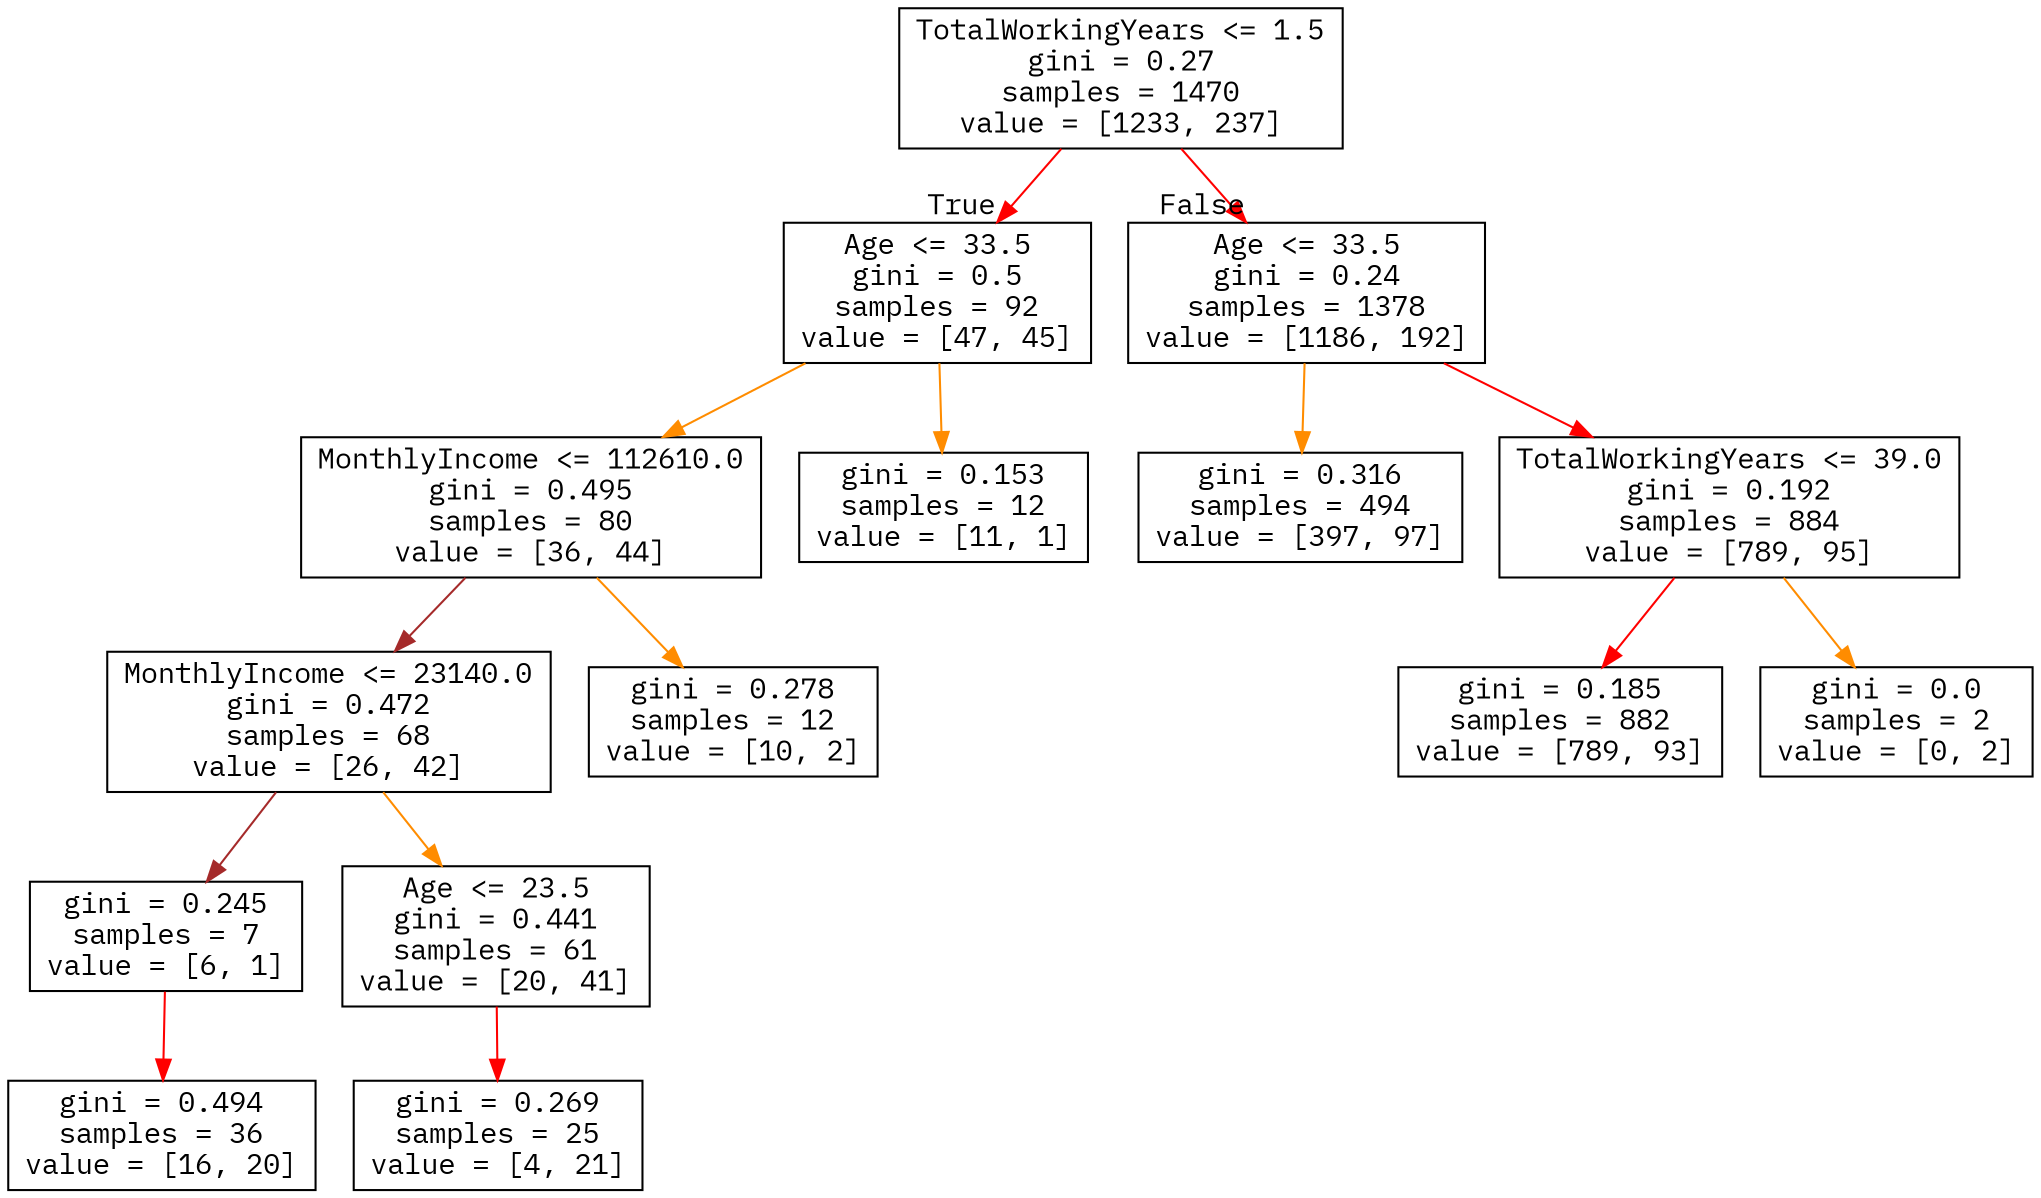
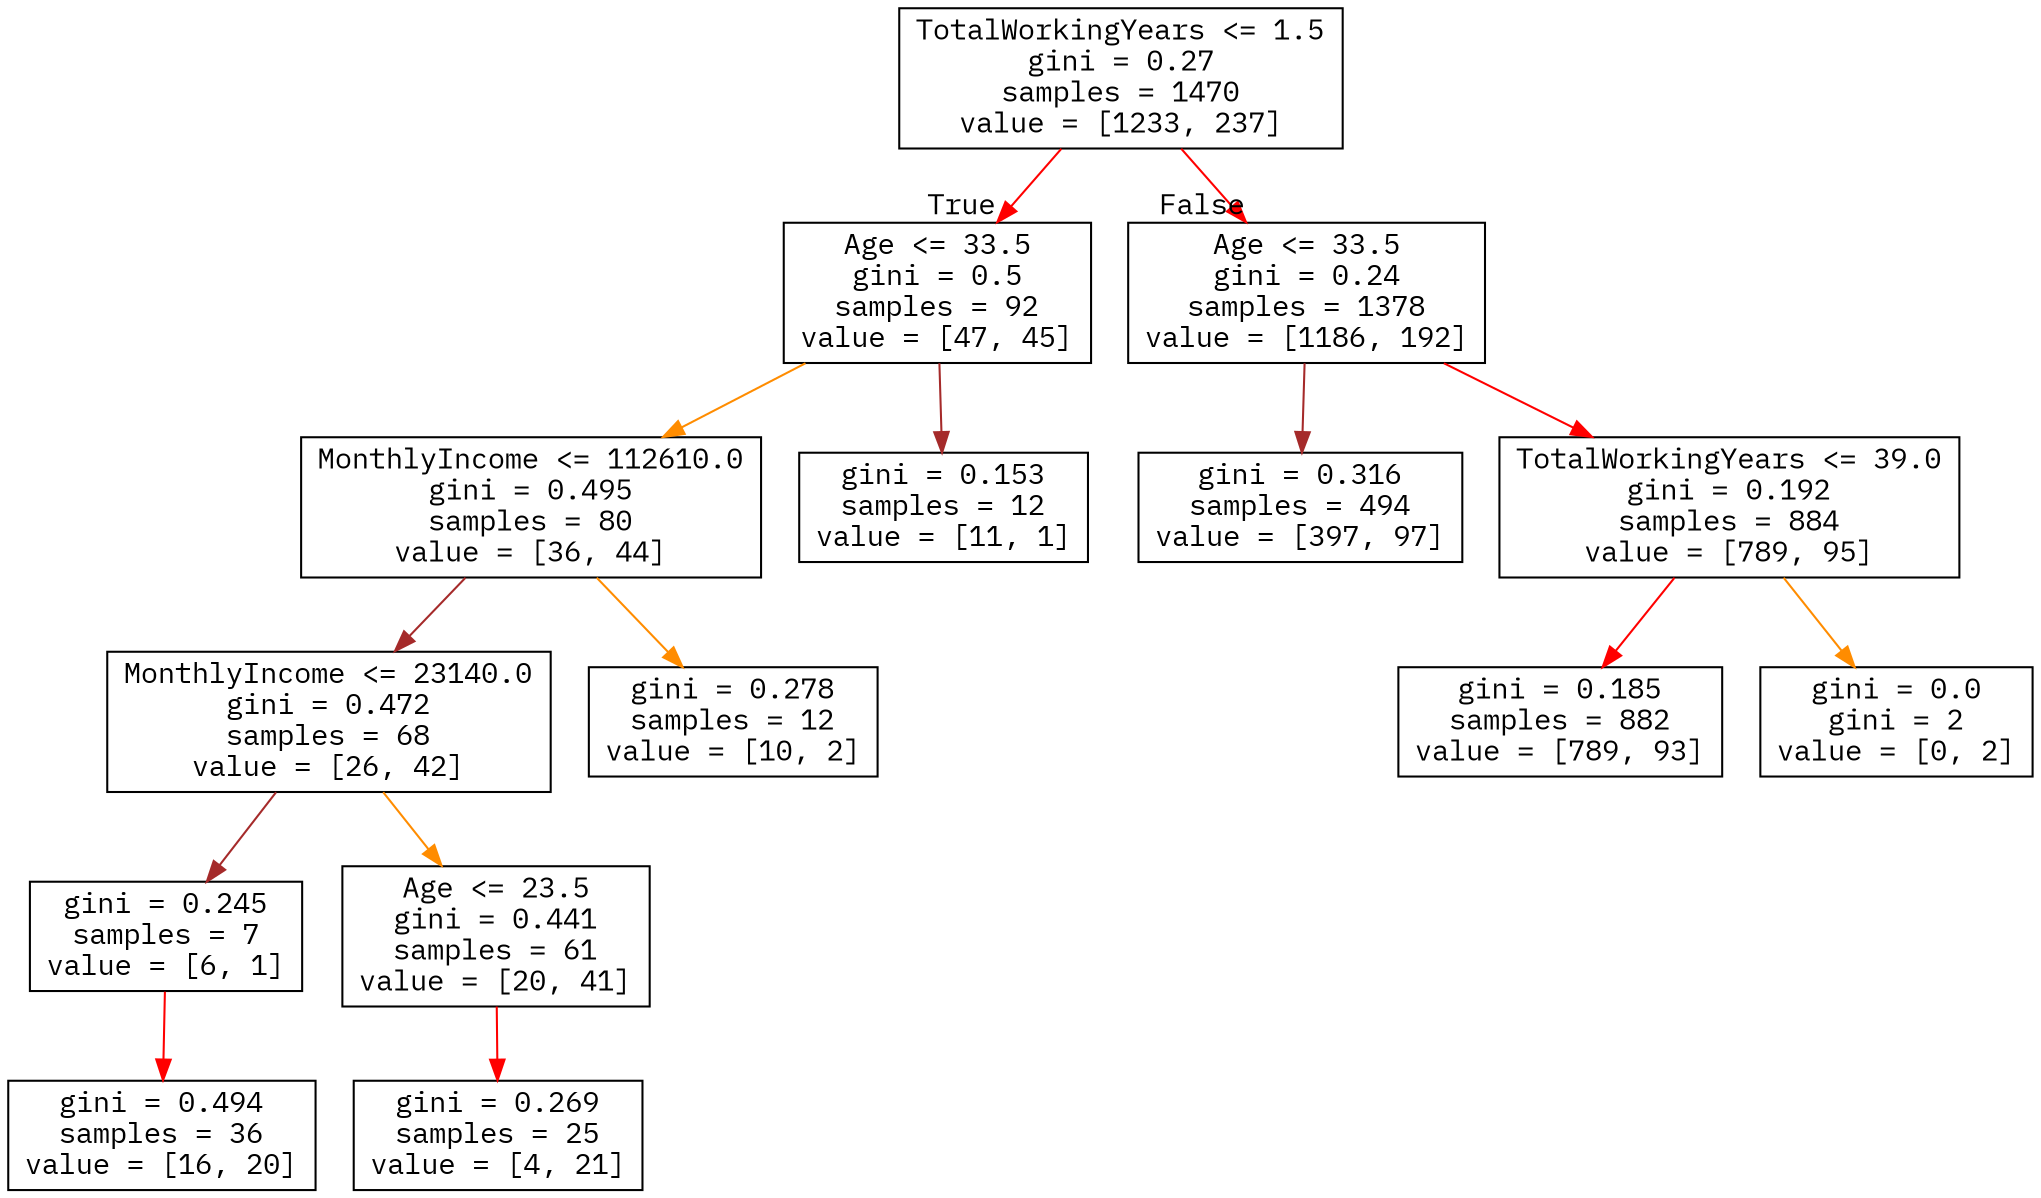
edge "Age <= 33.5 gini = 0.5 samples = 92 value = [47, 45]" -> "gini = 0.153 samples = 12 value = [11, 1]": color darkorange -> brown
edge "Age <= 33.5 gini = 0.24 samples = 1378 value = [1186, 192]" -> "gini = 0.316 samples = 494 value = [397, 97]": color darkorange -> brown
node "gini = 0.0 samples = 2 value = [0, 2]": label "gini = 0.0 samples = 2 value = [0, 2]" -> "gini = 0.0 gini = 2 value = [0, 2]"
